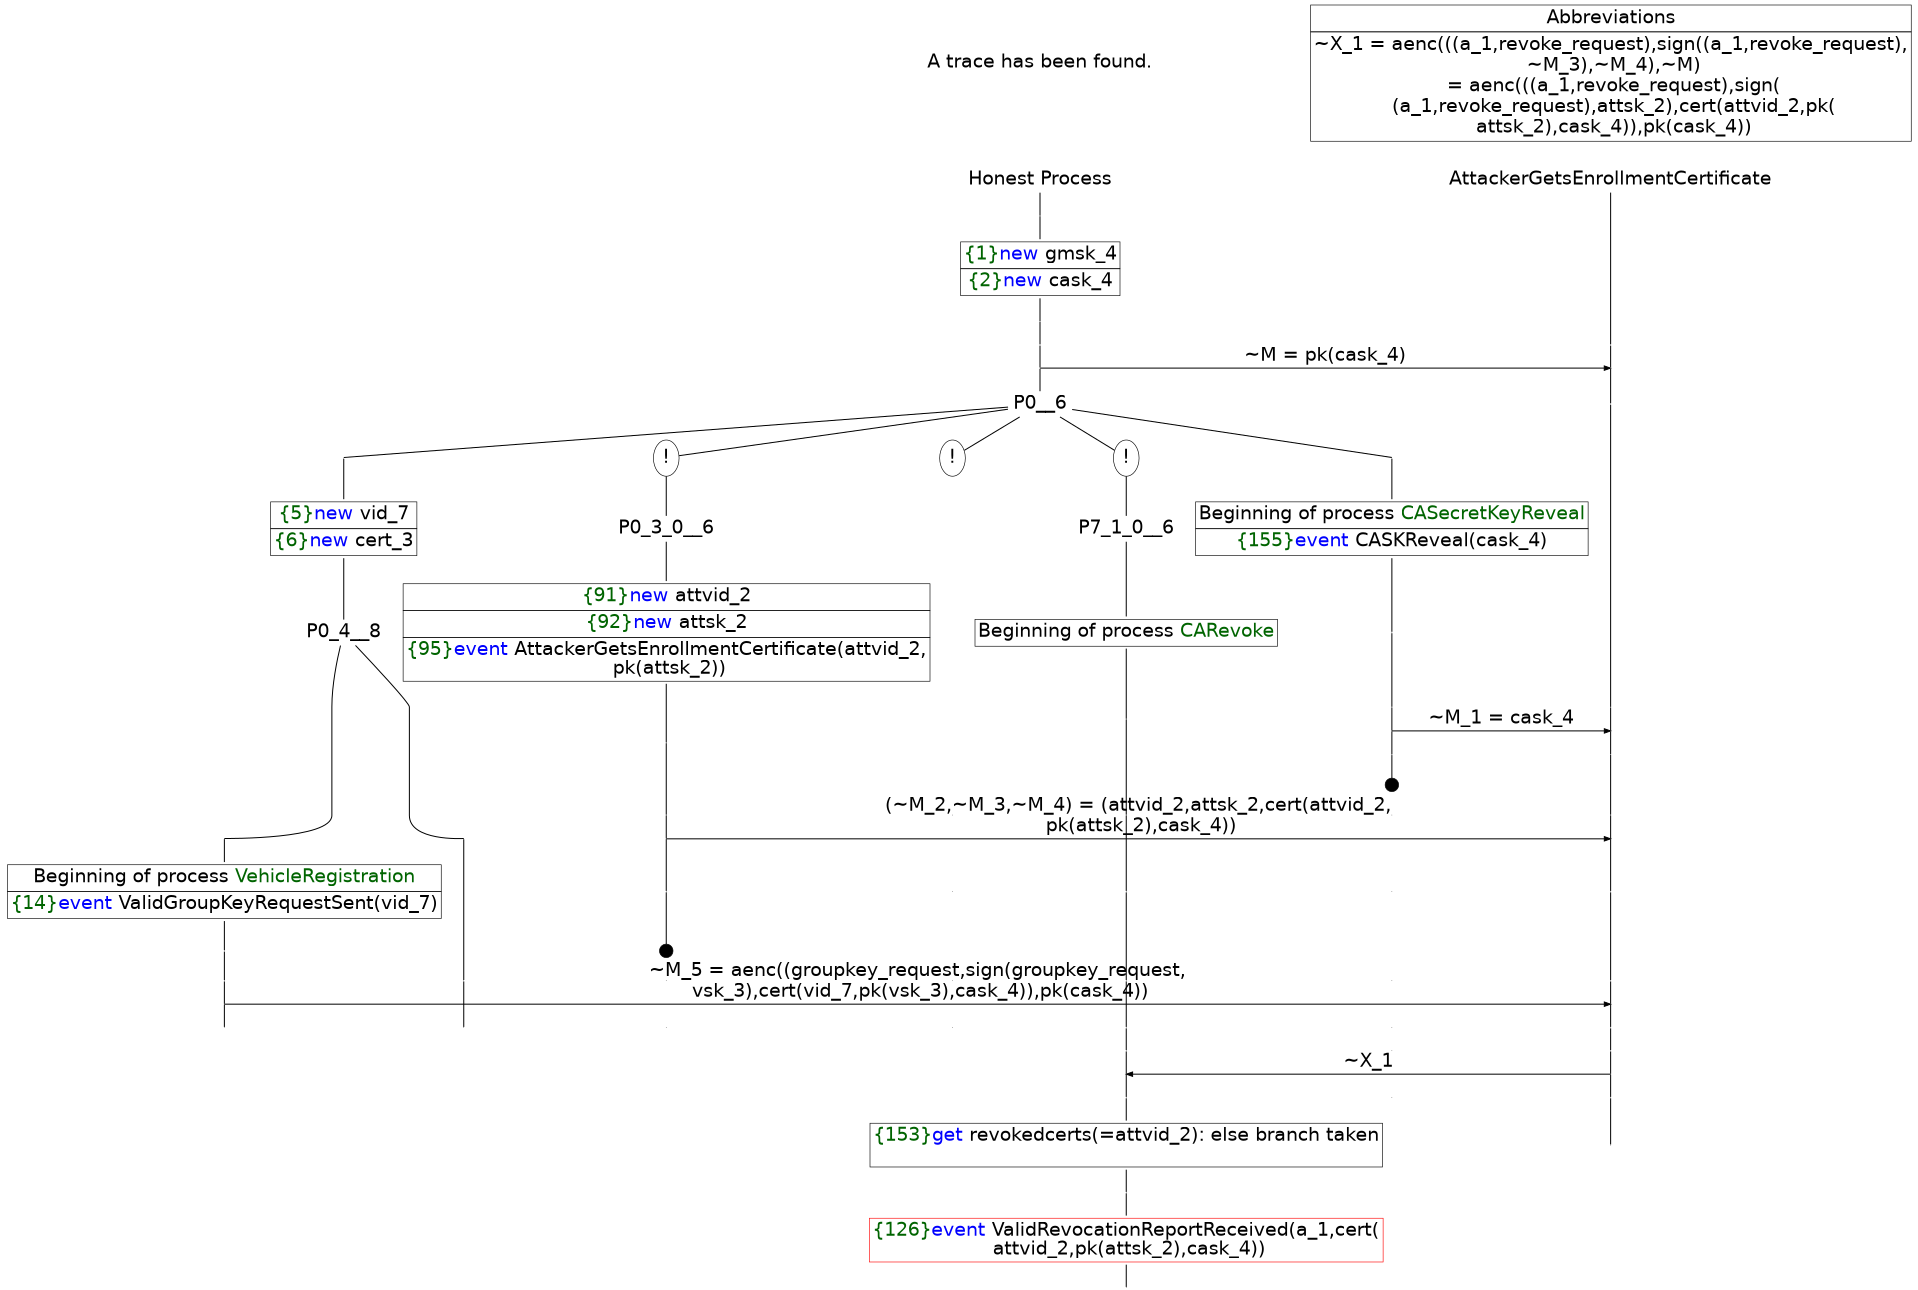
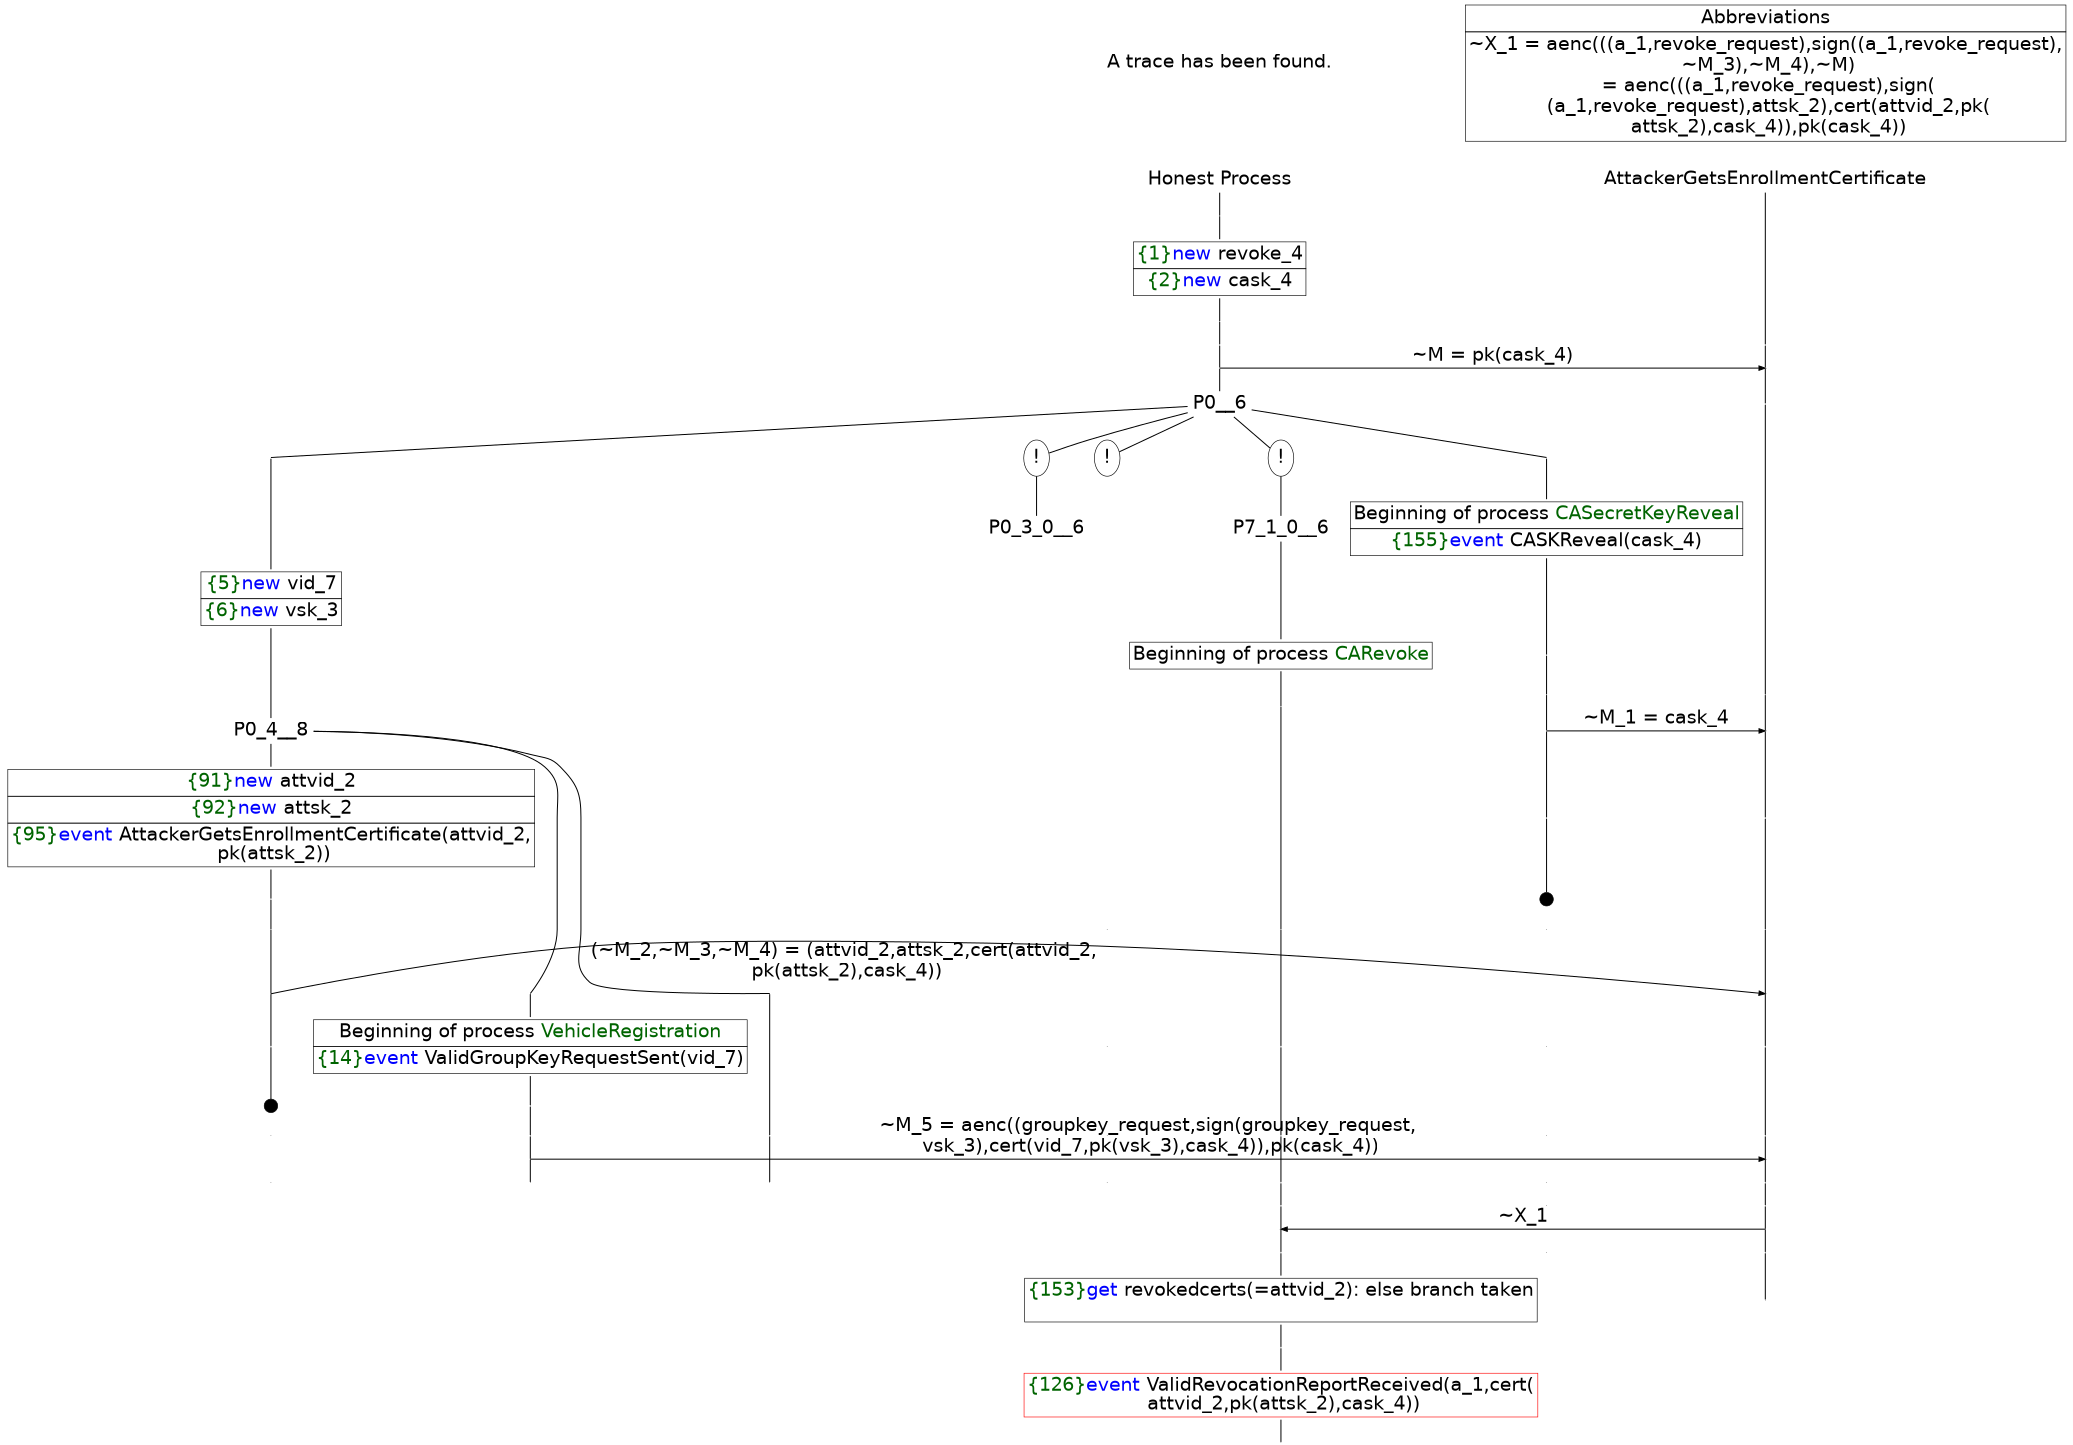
node "{1}": text "gmsk_4" -> "revoke_4"
node "{5}": text "cert_3" -> "vsk_3"
edge "P0_3_0__6" -- "{91}": now "P0_4__8" -- "{91}"
